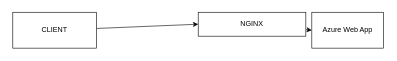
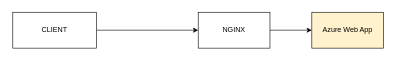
node "NGINX": size 108x24 -> 72x36
node "Azure Web App": fillcolor #ffffff -> #fff2cc
